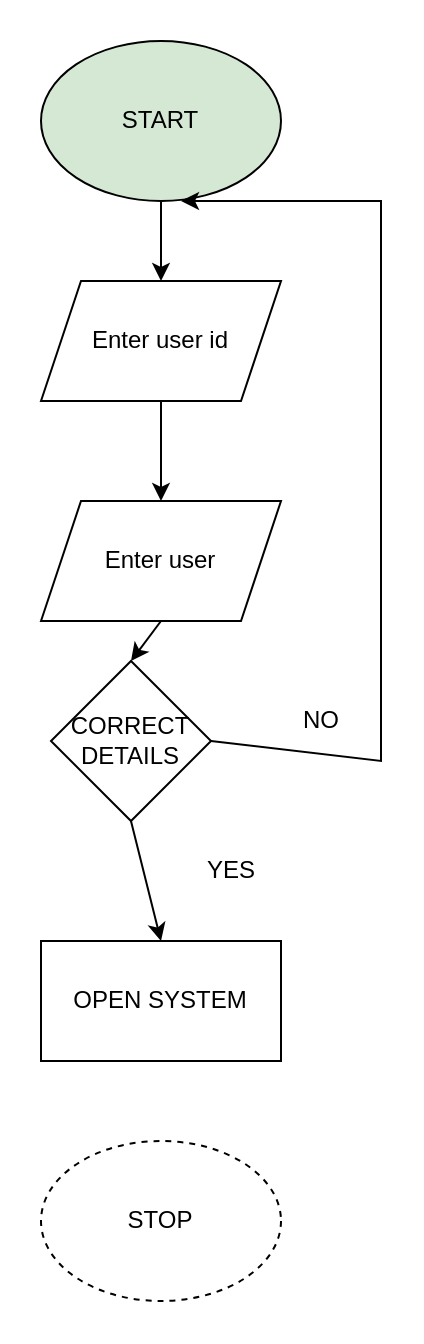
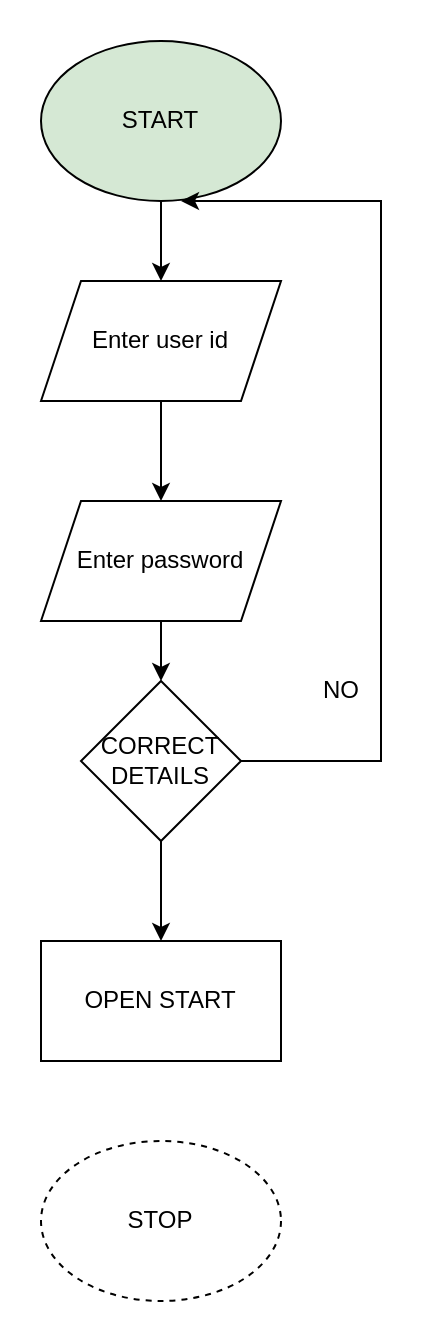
node "Enter user": label "Enter user" -> "Enter password"
node "NO": moved (321, 721) -> (341, 691)
node "CORRECT DETAILS": moved (131, 741) -> (161, 761)
node "YES": removed
node "OPEN SYSTEM": label "OPEN SYSTEM" -> "OPEN START"
